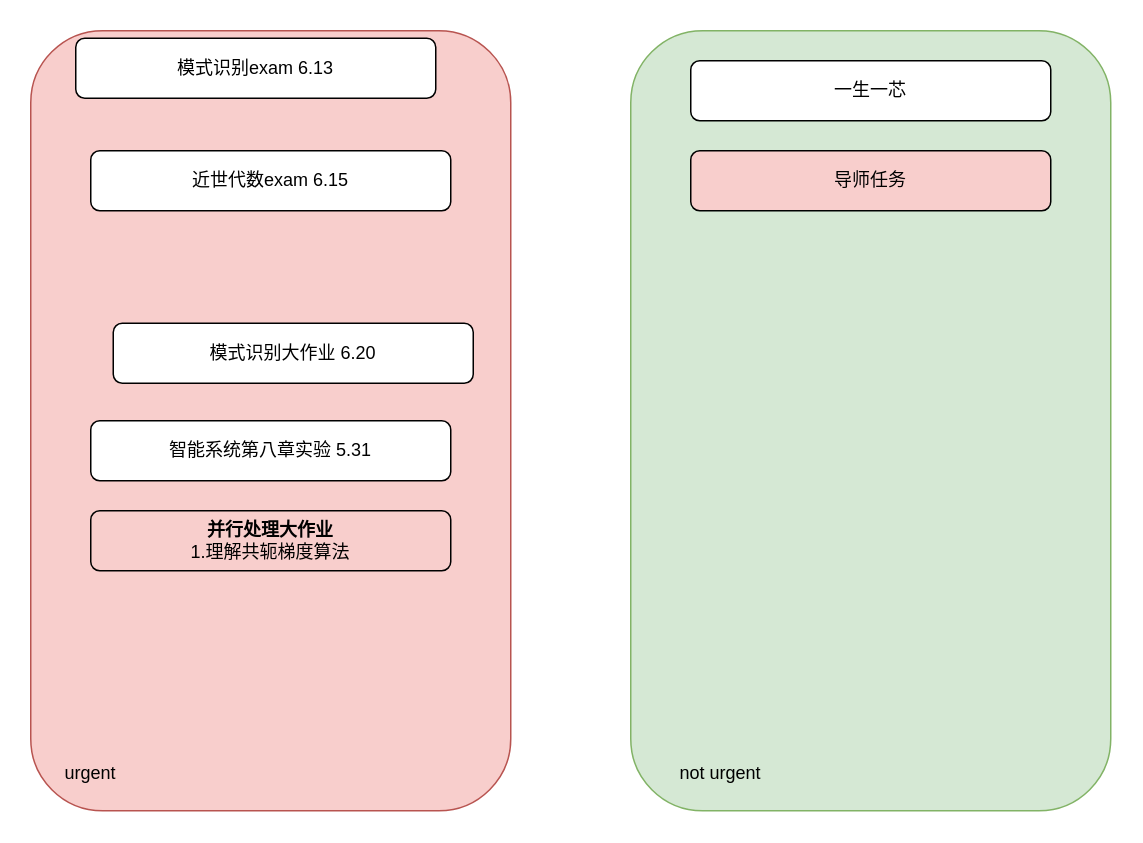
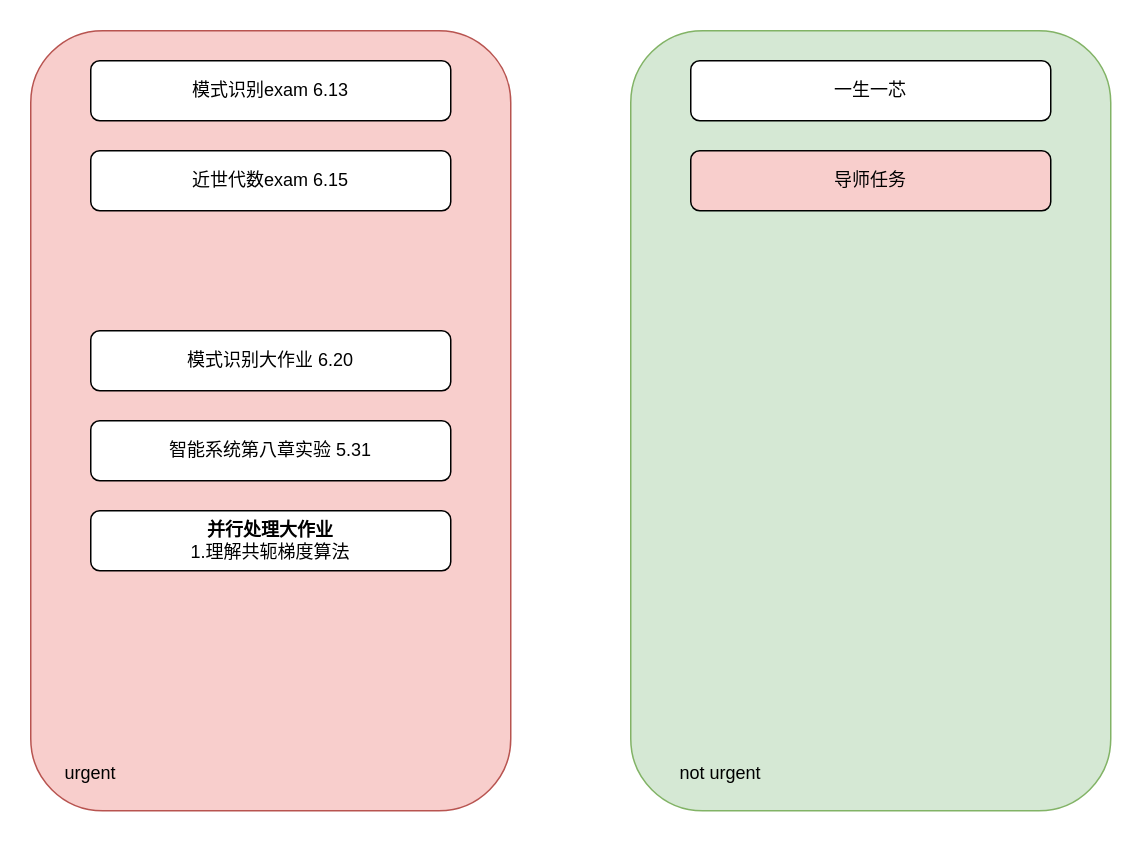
node "模式识别exam 6.13": moved (256, 68) -> (271, 91)
node "模式识别大作业 6.20": moved (293, 353) -> (271, 361)
node "并行处理大作业 1.理解共轭梯度算法": fillcolor #f8cecc -> #ffffff
